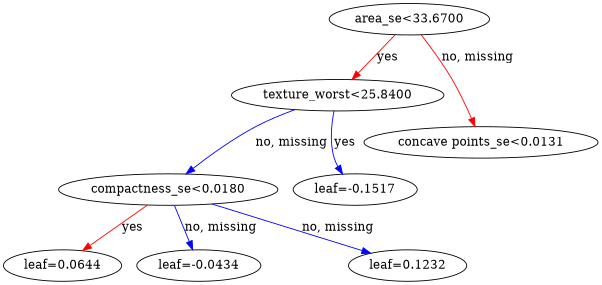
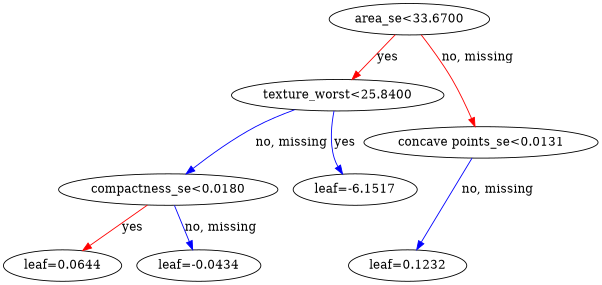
node "leaf=-0.1517": label "leaf=-0.1517" -> "leaf=-6.1517"
edge "compactness_se<0.0180" -> "leaf=0.1232": now "concave points_se<0.0131" -> "leaf=0.1232"
